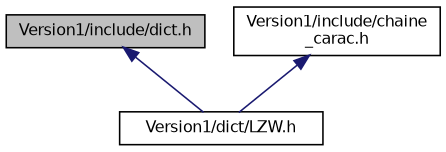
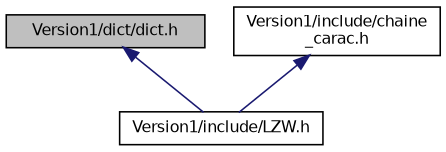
node "Version1/include/dict.h": label "Version1/include/dict.h" -> "Version1/dict/dict.h"
node "Version1/dict/LZW.h": label "Version1/dict/LZW.h" -> "Version1/include/LZW.h"
